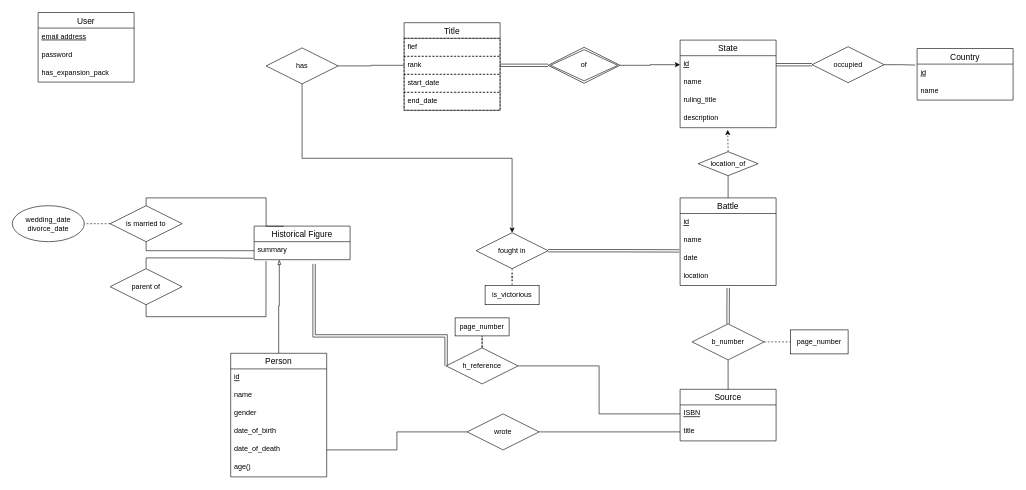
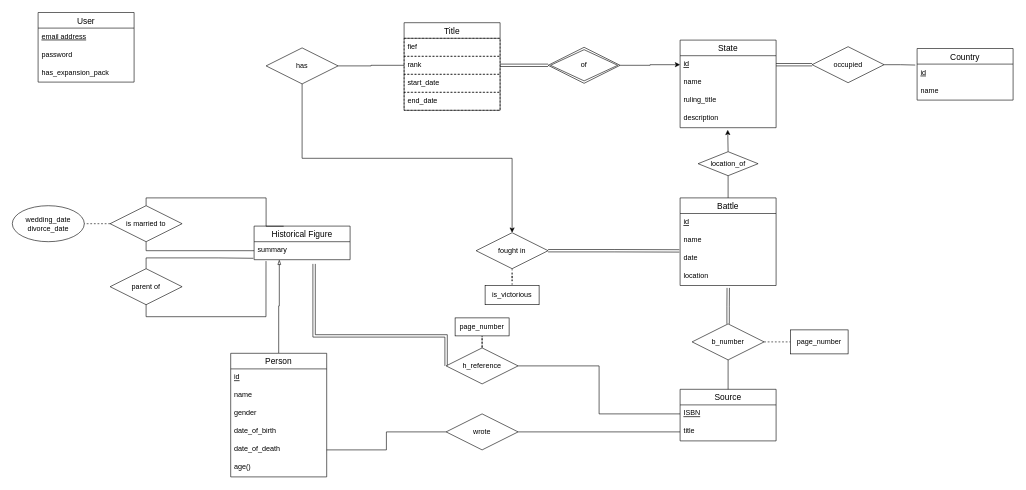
edge "location_of" -> "description": style dashed -> solid
node "wrote": moved (503, 432) -> (482, 432)
